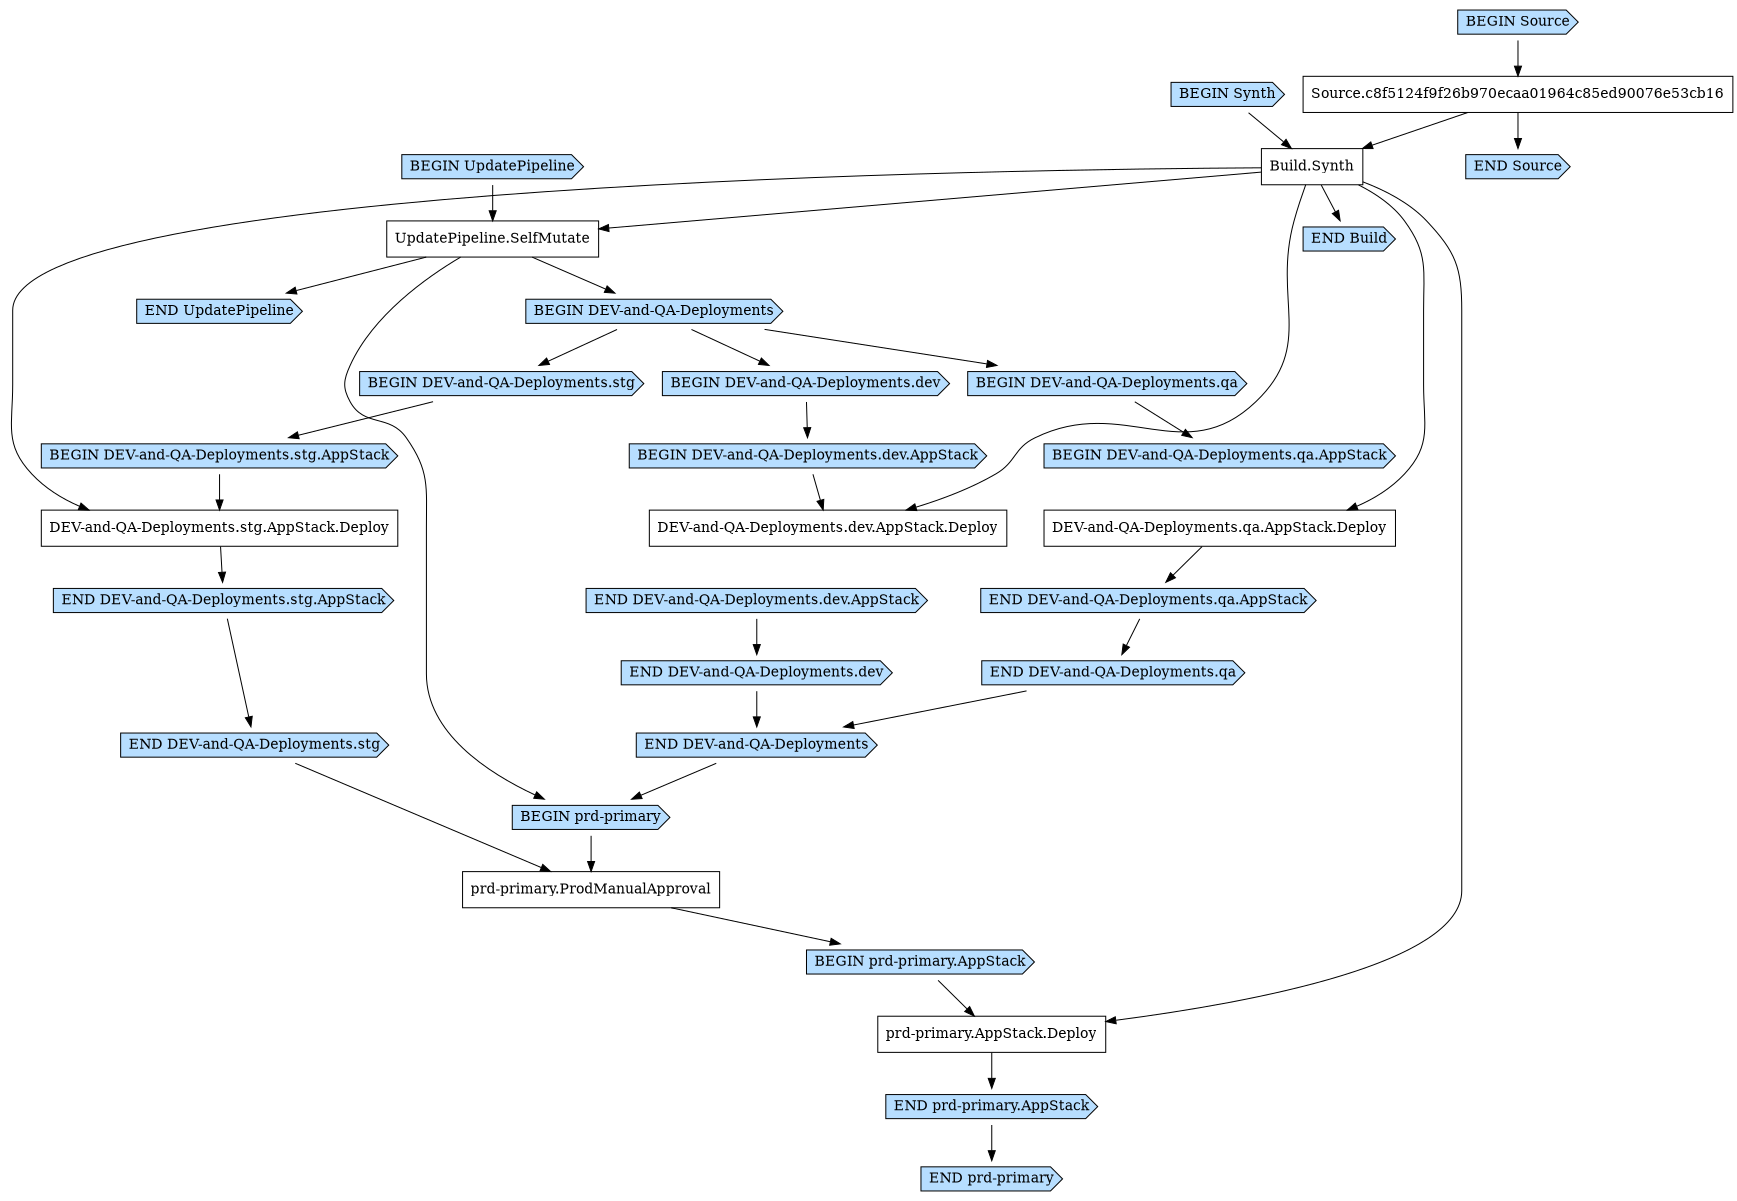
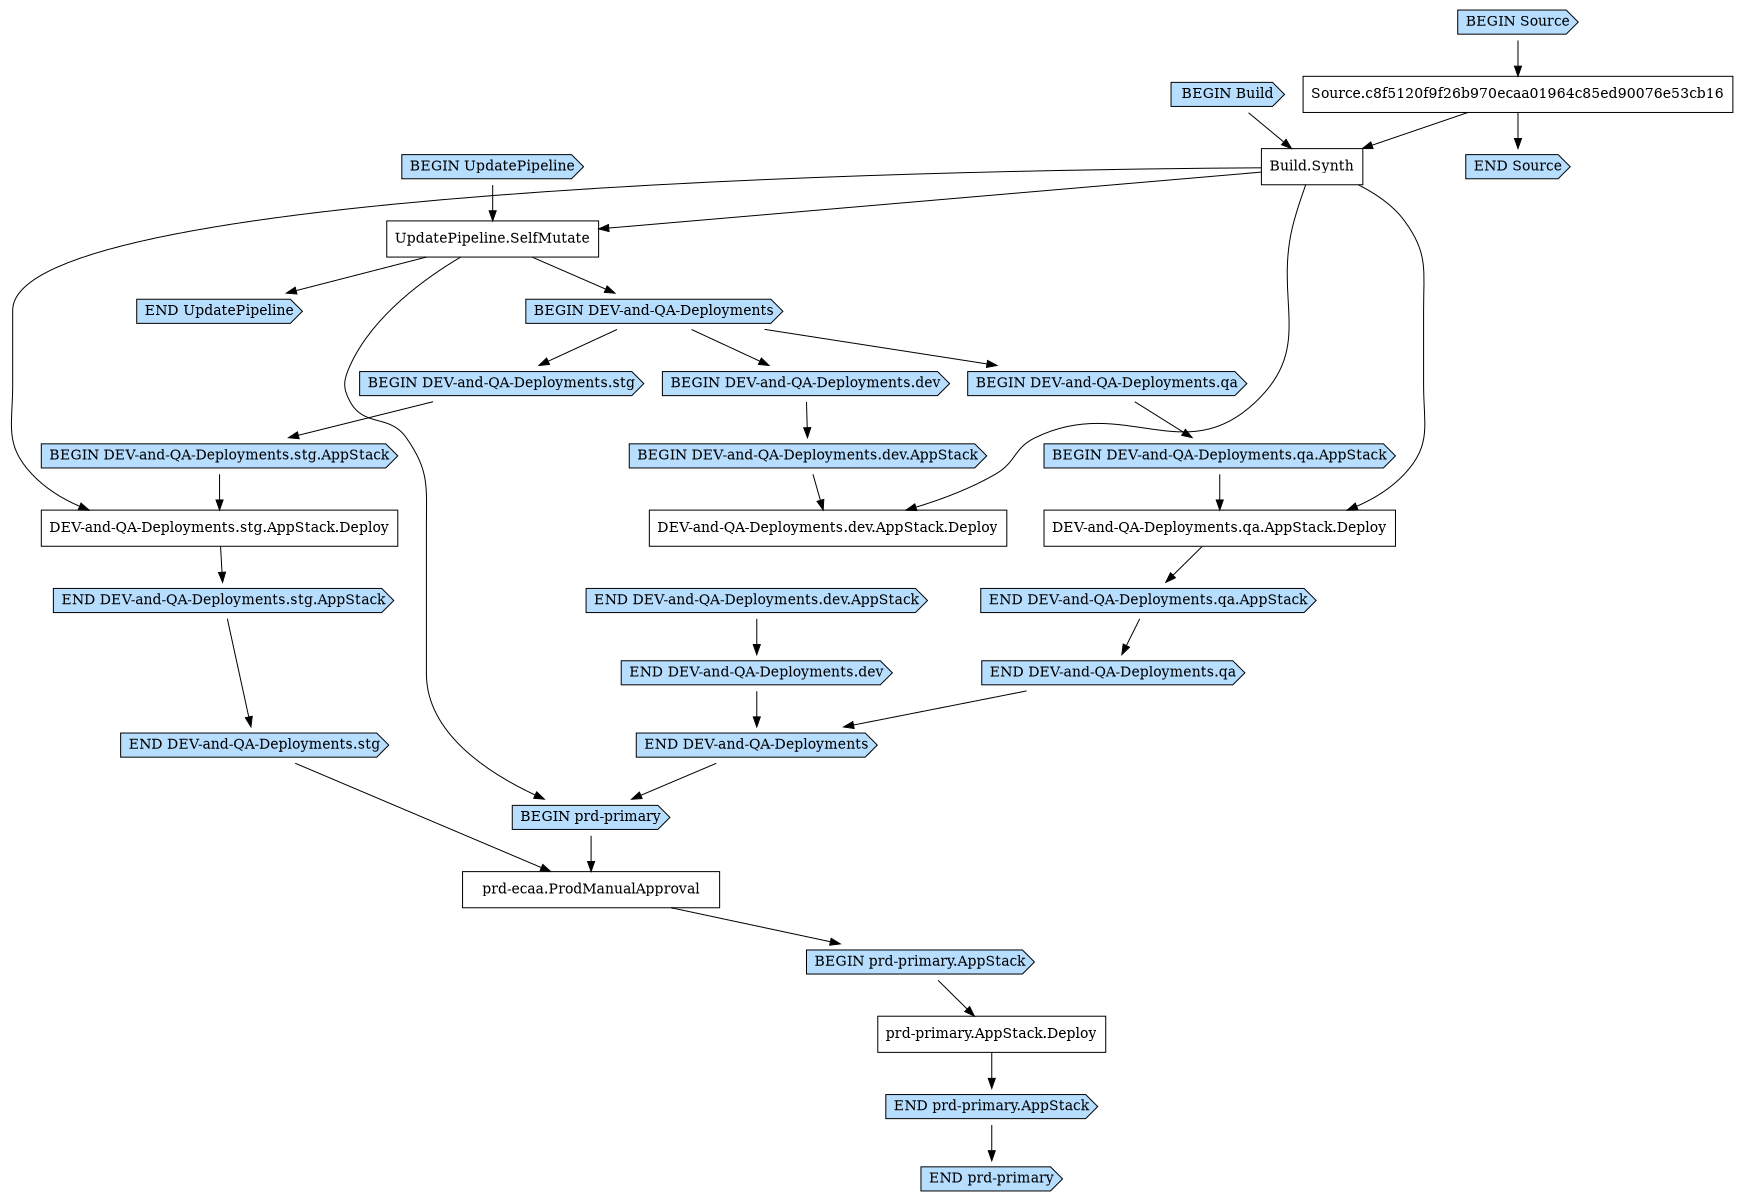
node "BEGIN Synth": label "BEGIN Synth" -> "BEGIN Build"
node "Source.c8f5124f9f26b970ecaa01964c85ed90076e53cb16": label "Source.c8f5124f9f26b970ecaa01964c85ed90076e53cb16" -> "Source.c8f5120f9f26b970ecaa01964c85ed90076e53cb16"
node "END Build": removed
edge "BEGIN DEV-and-QA-Deployments.qa.AppStack" -> "DEV-and-QA-Deployments.qa.AppStack.Deploy": added
edge "Build.Synth" -> "prd-primary.AppStack.Deploy": removed
node "prd-primary.ProdManualApproval": label "prd-primary.ProdManualApproval" -> "prd-ecaa.ProdManualApproval"
